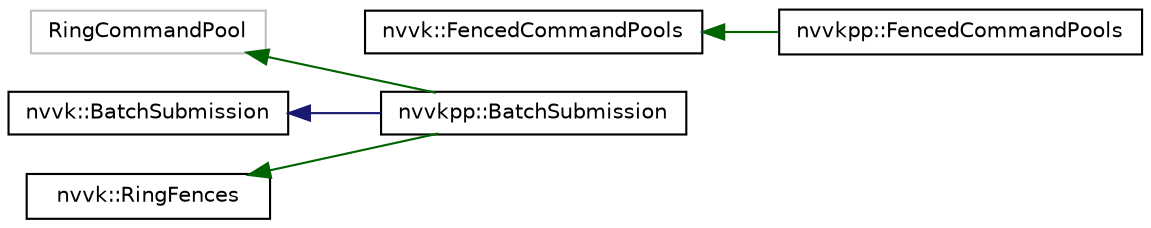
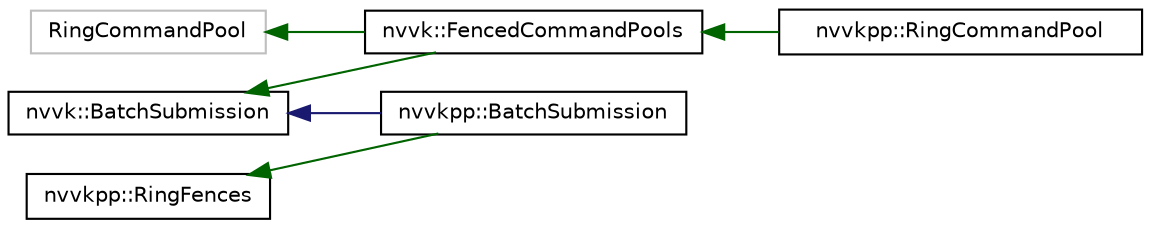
node "nvvkpp::FencedCommandPools": label "nvvkpp::FencedCommandPools" -> "nvvkpp::RingCommandPool"
edge "nvvk::FencedCommandPools" -> "nvvk::BatchSubmission": added
edge "nvvkpp::BatchSubmission" -> "RingCommandPool": now "nvvk::FencedCommandPools" -> "RingCommandPool"
node "nvvk::RingFences": label "nvvk::RingFences" -> "nvvkpp::RingFences"
